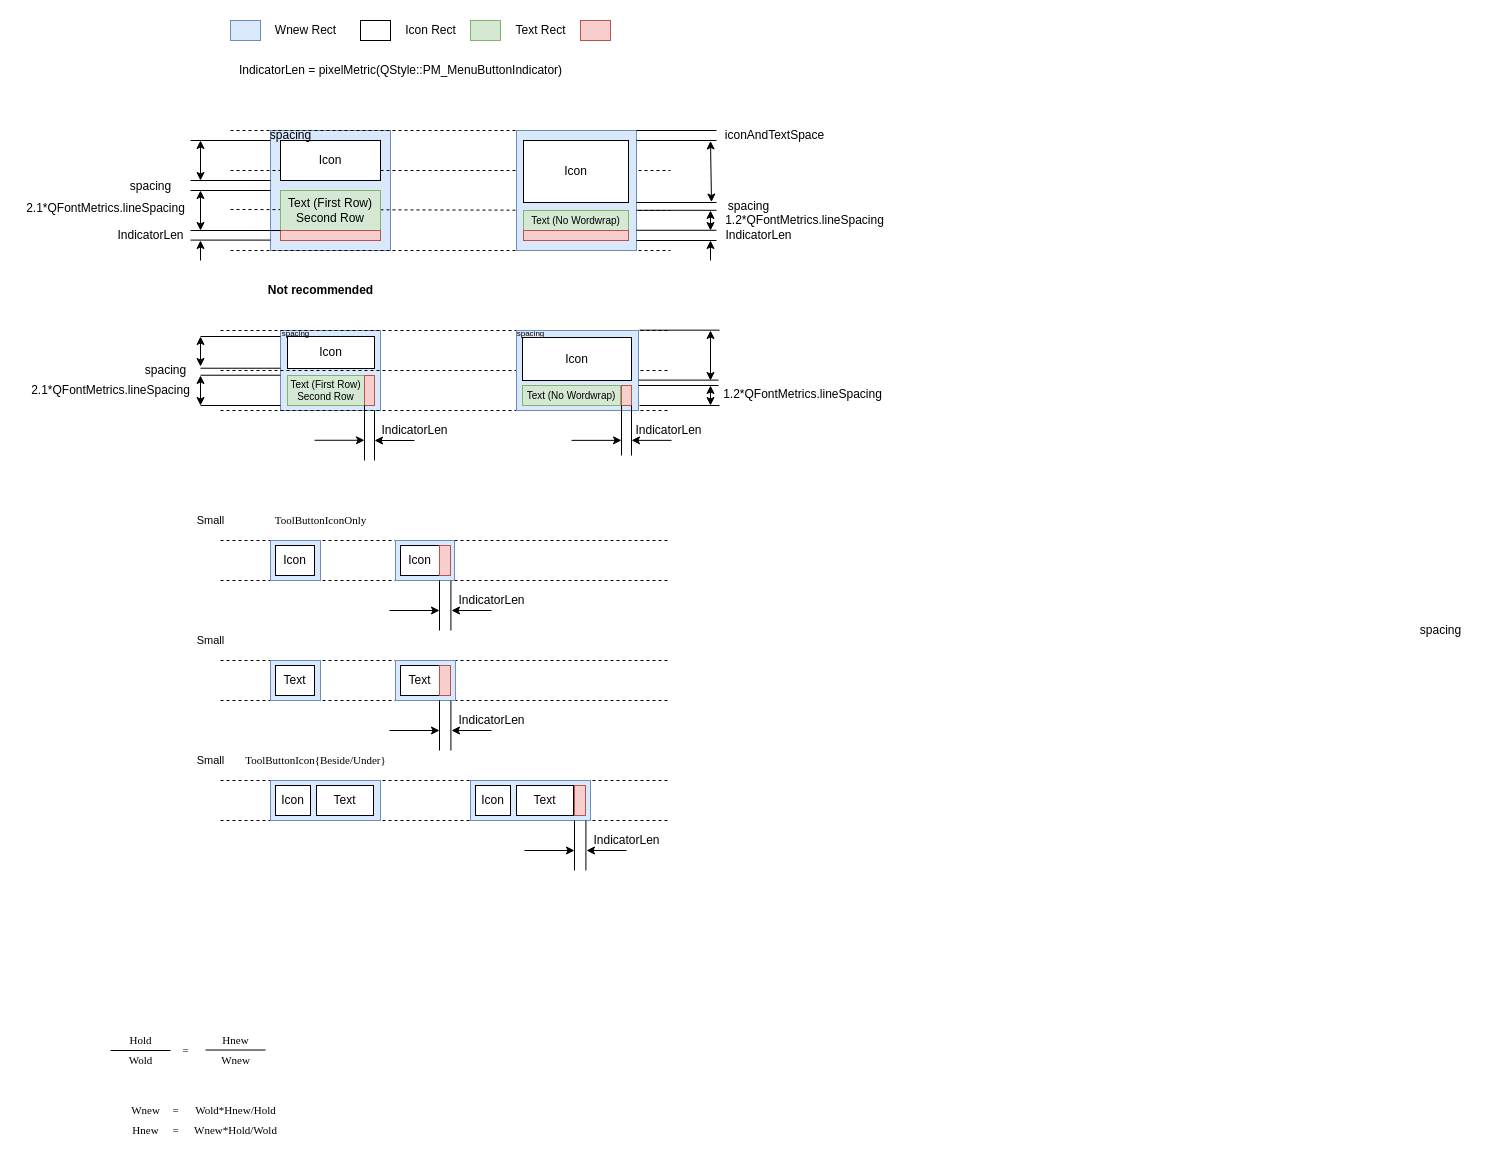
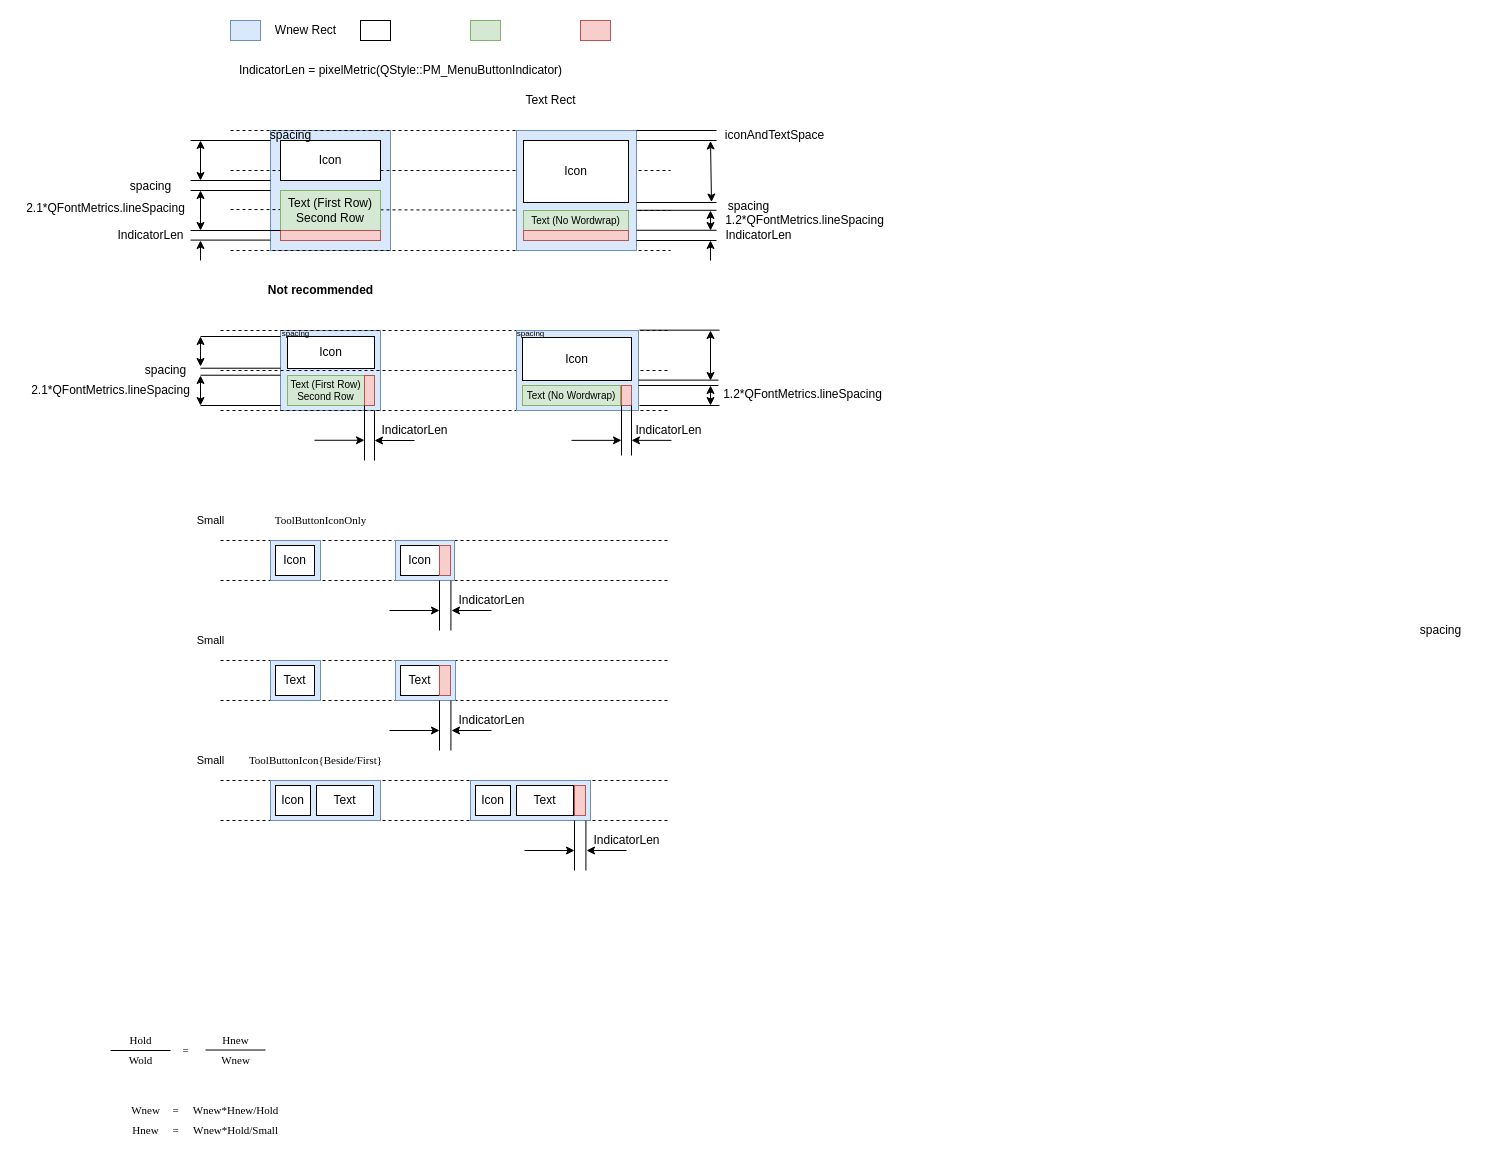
node "Icon Rect": removed
node "Text Rect": moved (541, 31) -> (551, 101)
node "ToolButtonIcon{Beside/Under}": label "ToolButtonIcon{Beside/Under}" -> "ToolButtonIcon{Beside/First}"
node "Wold*Hnew/Hold": label "Wold*Hnew/Hold" -> "Wnew*Hnew/Hold"
node "Wnew*Hold/Wold": label "Wnew*Hold/Wold" -> "Wnew*Hold/Small"
